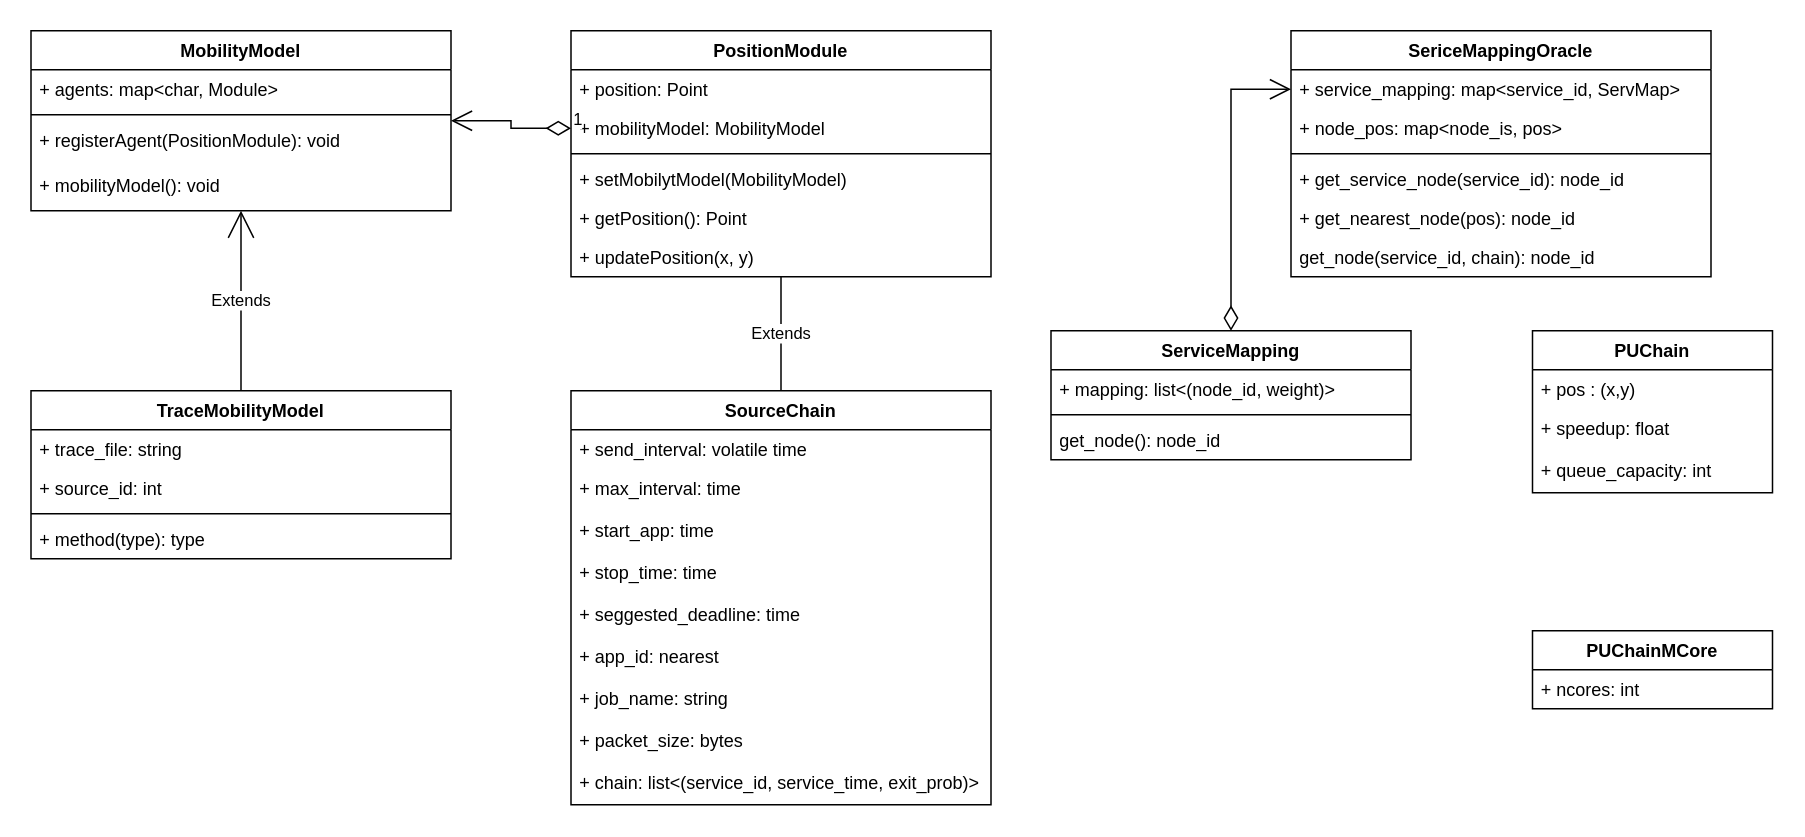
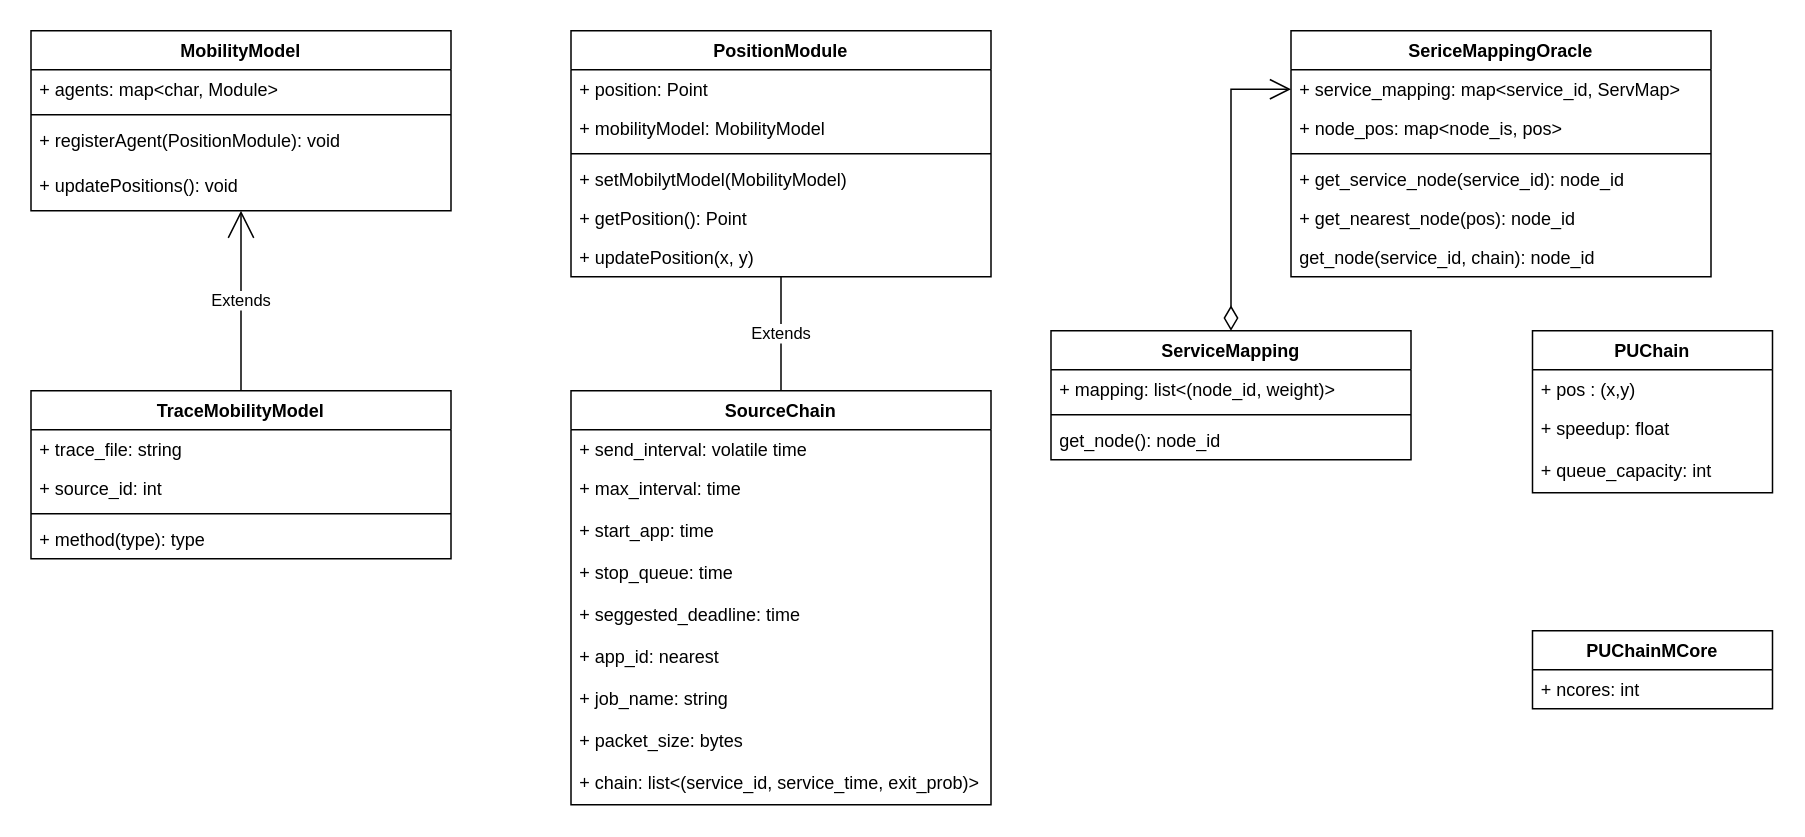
edge "MobilityModel" -- "+ mobilityModel: MobilityModel": removed, label "1"
node "+ mobilityModel(): void": label "+ mobilityModel(): void" -> "+ updatePositions(): void"
node "+ stop_time: time": label "+ stop_time: time" -> "+ stop_queue: time"
